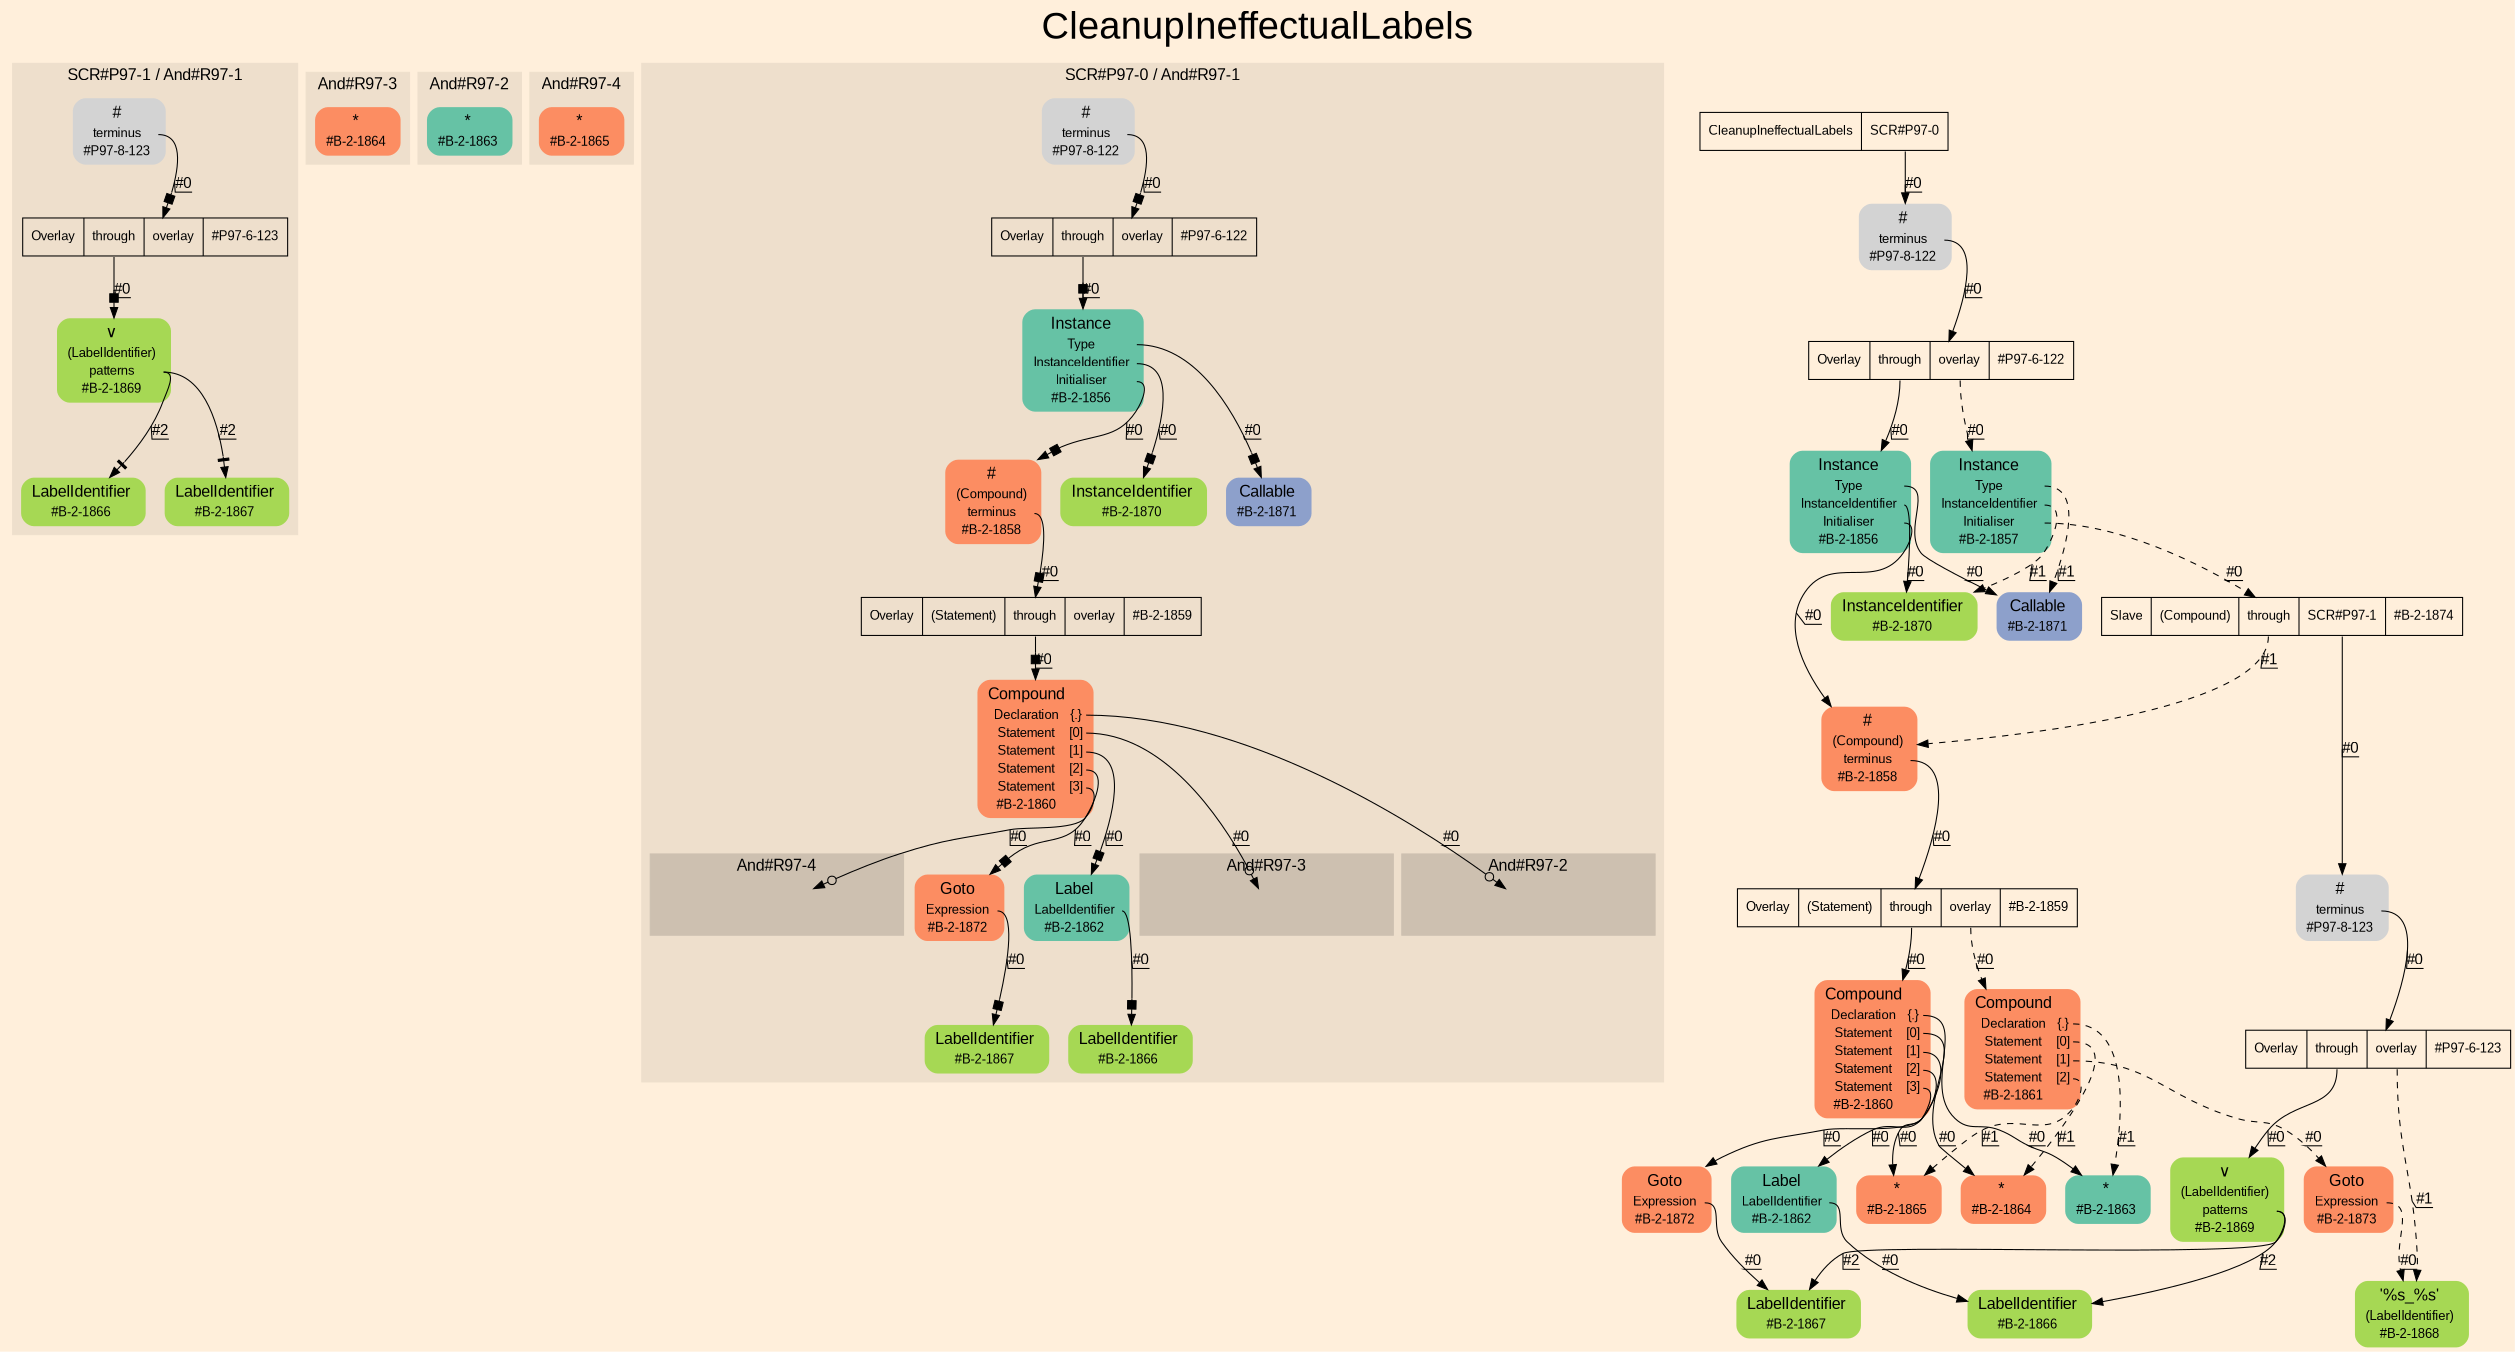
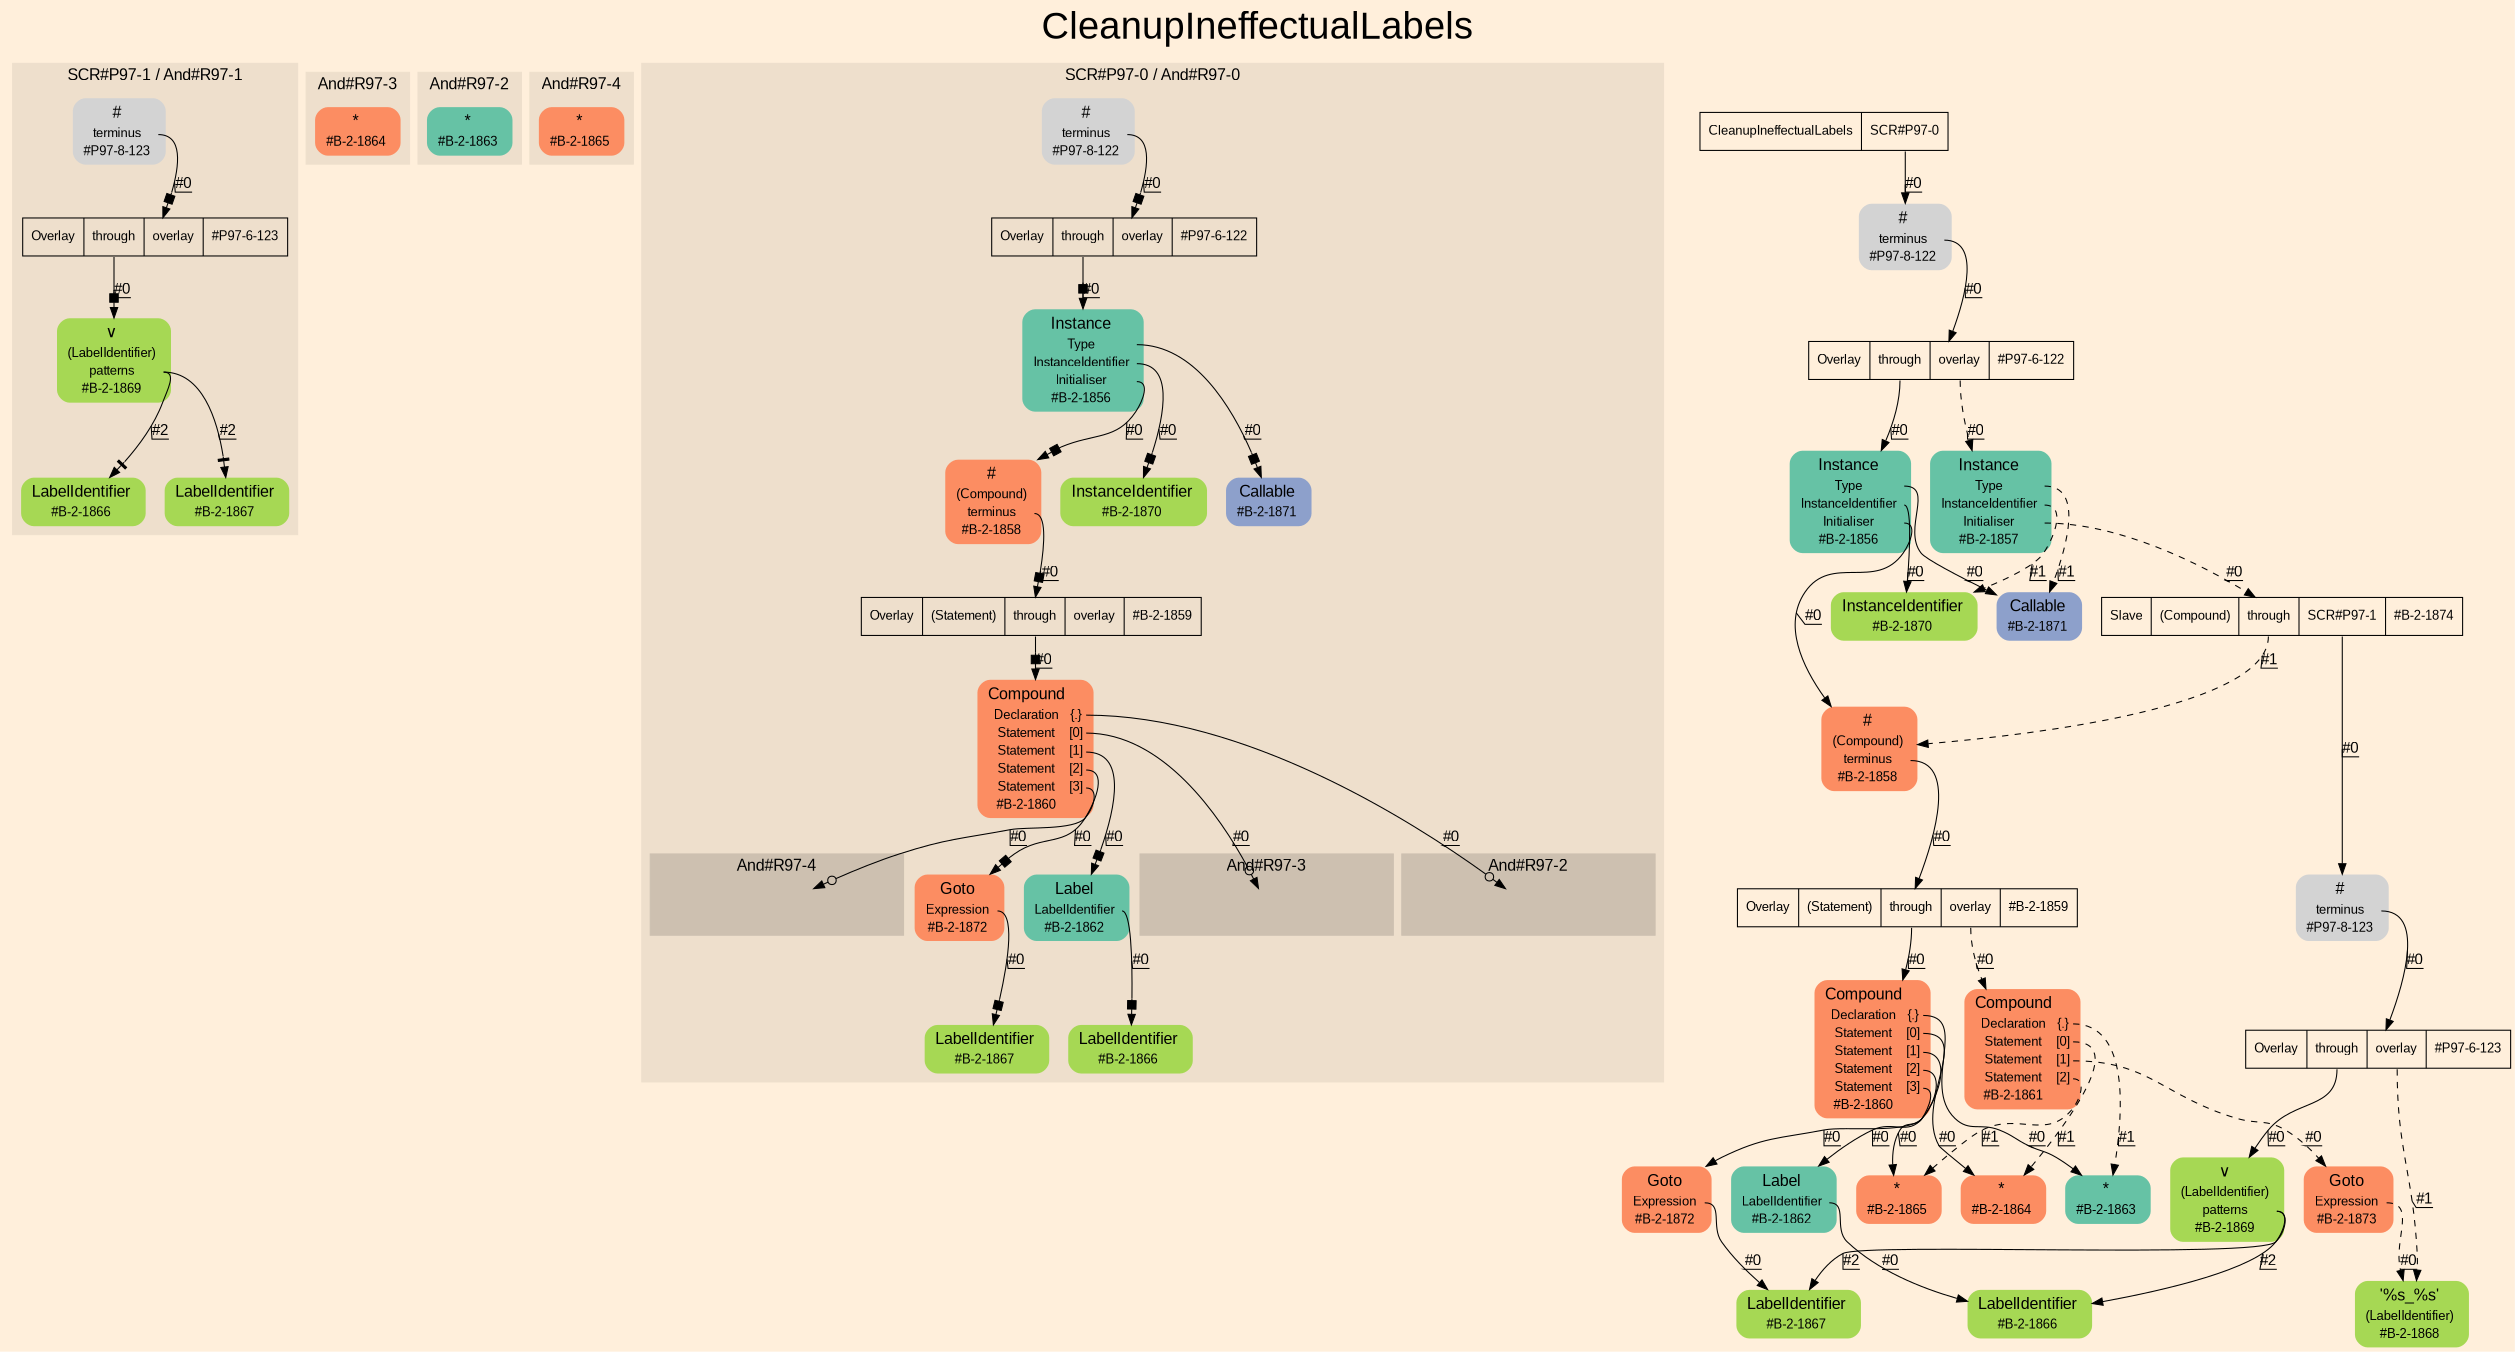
cluster "SCR#P97-0 / And#R97-1": label "SCR#P97-0 / And#R97-1" -> "SCR#P97-0 / And#R97-0"
